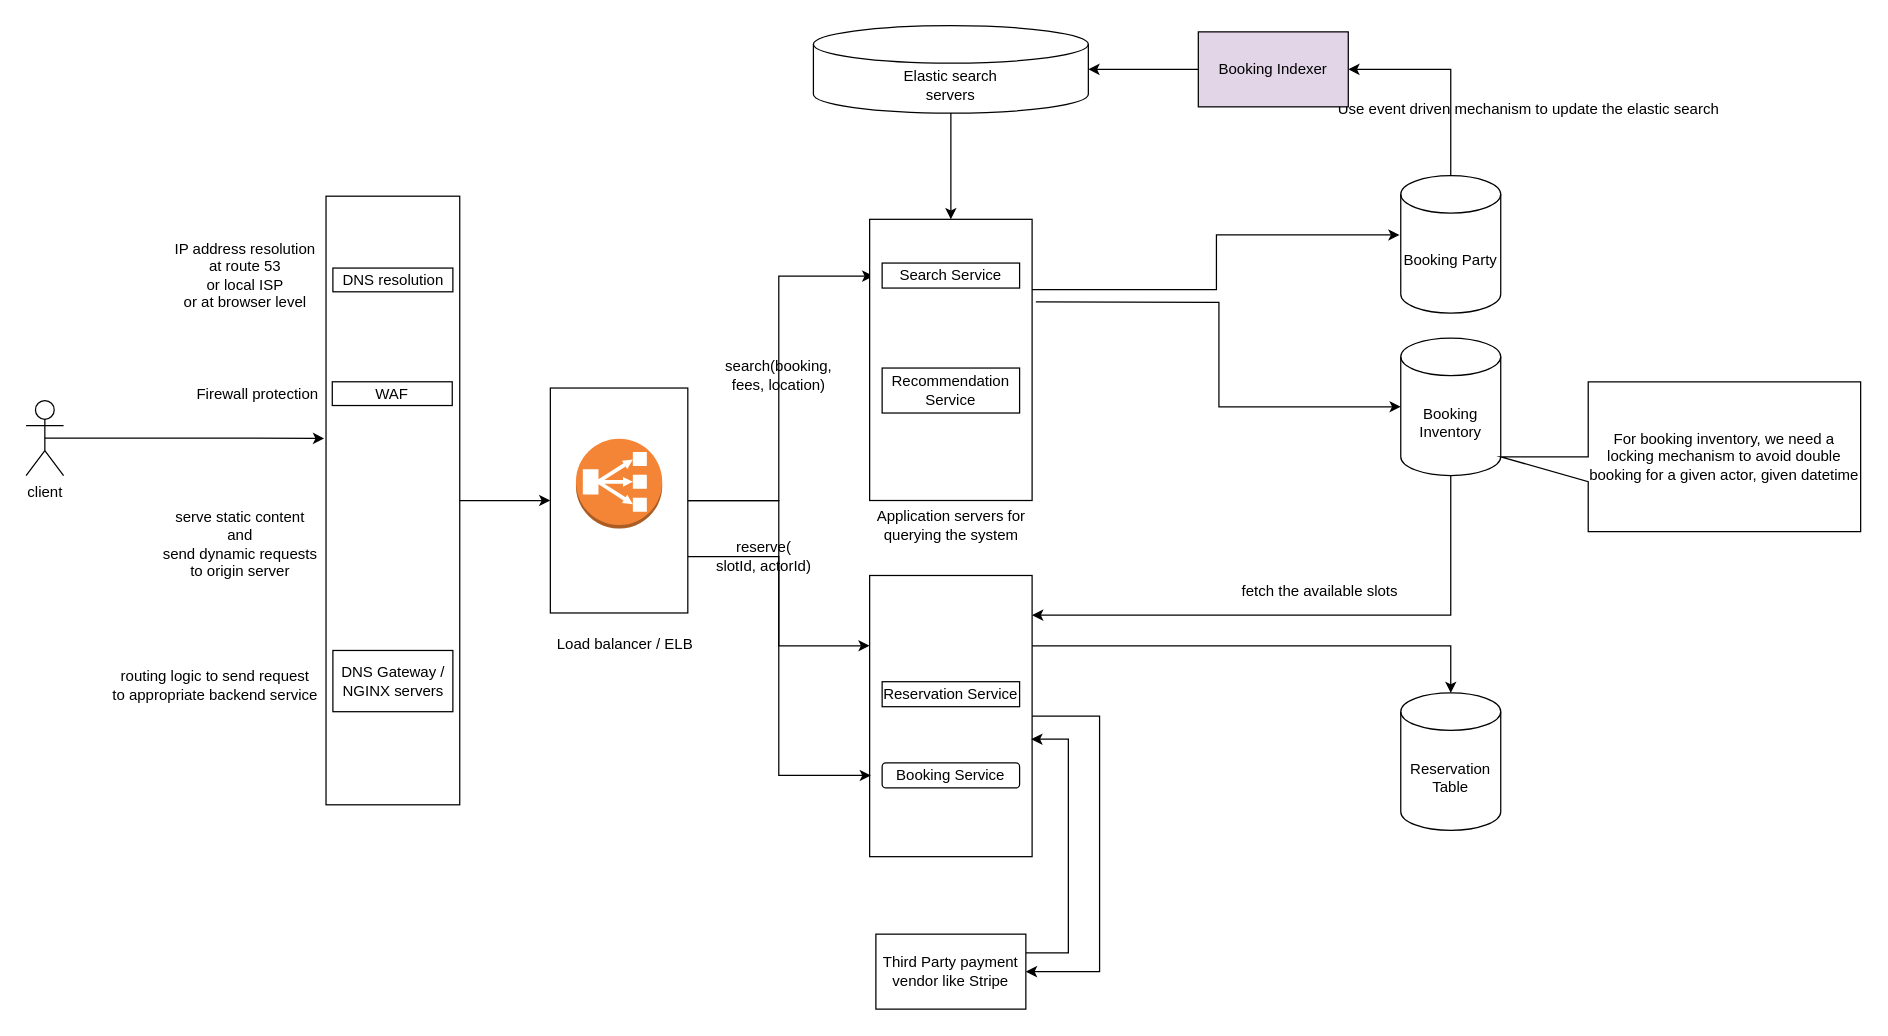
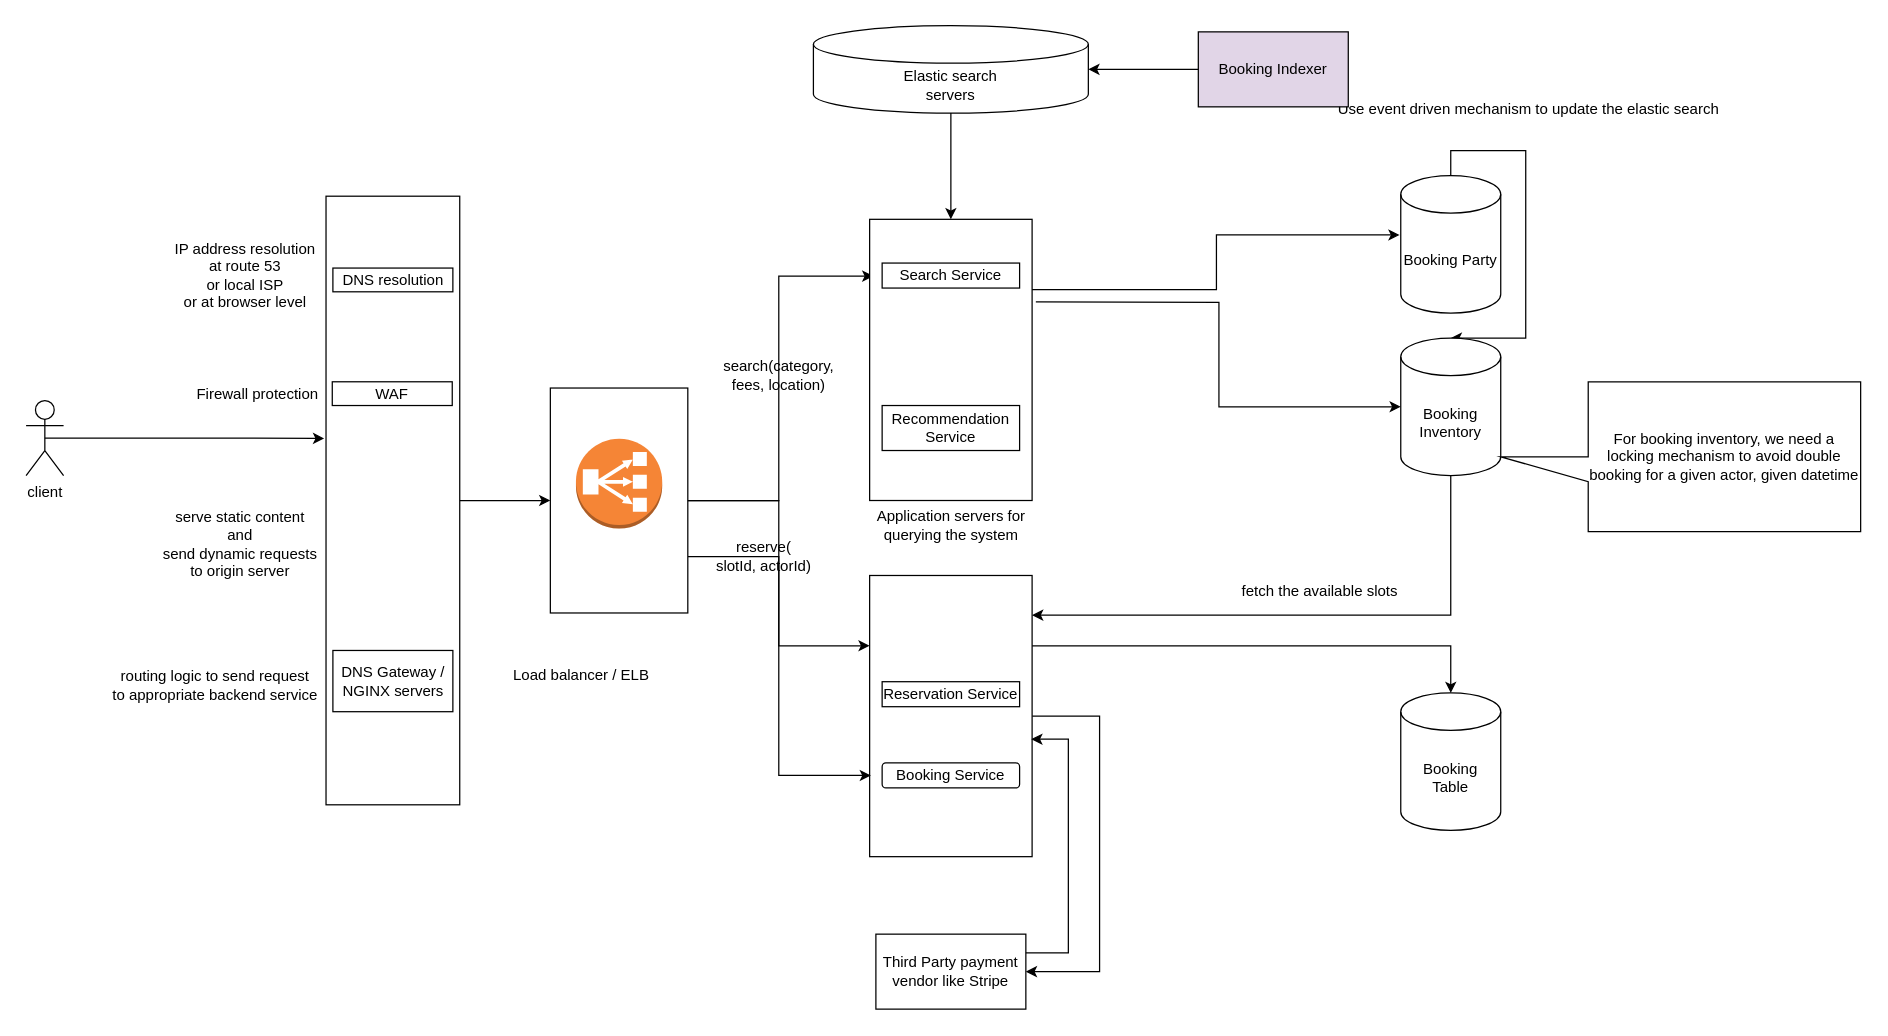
edge "Booking Party" -> "Booking Indexer": now "Booking Party" -> "Booking Inventory"
node "search(booking, fees, location)": label "search(booking, fees, location)" -> "search(category, fees, location)"
node "Recommendation Service": moved (951, 391) -> (951, 428)
node "Load balancer / ELB": moved (624, 644) -> (580, 676)
node "Reservation Table": label "Reservation Table" -> "Booking Table"
